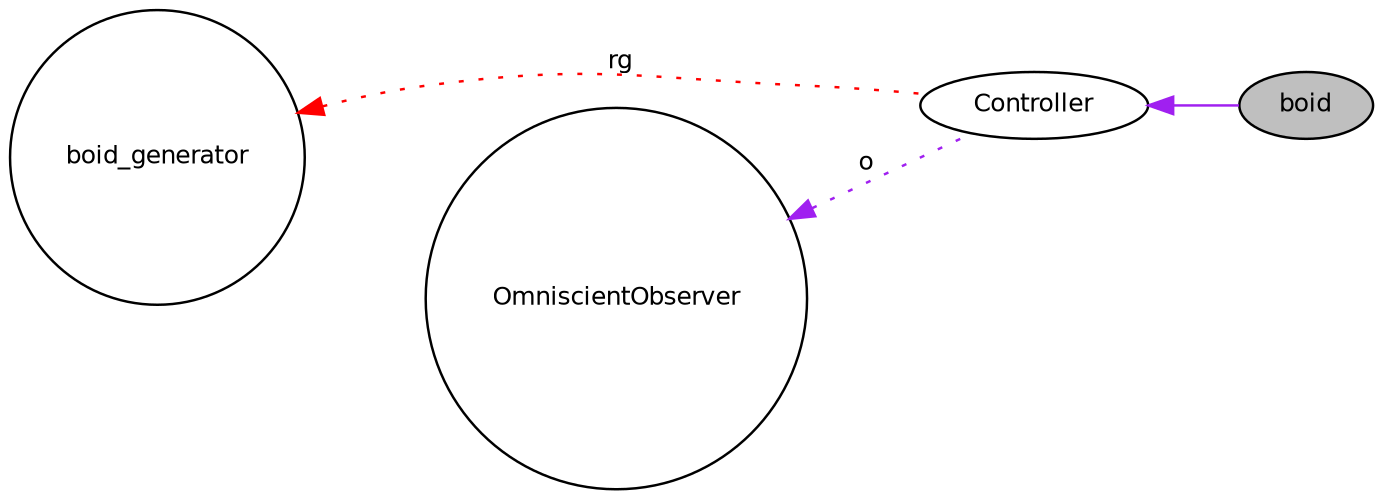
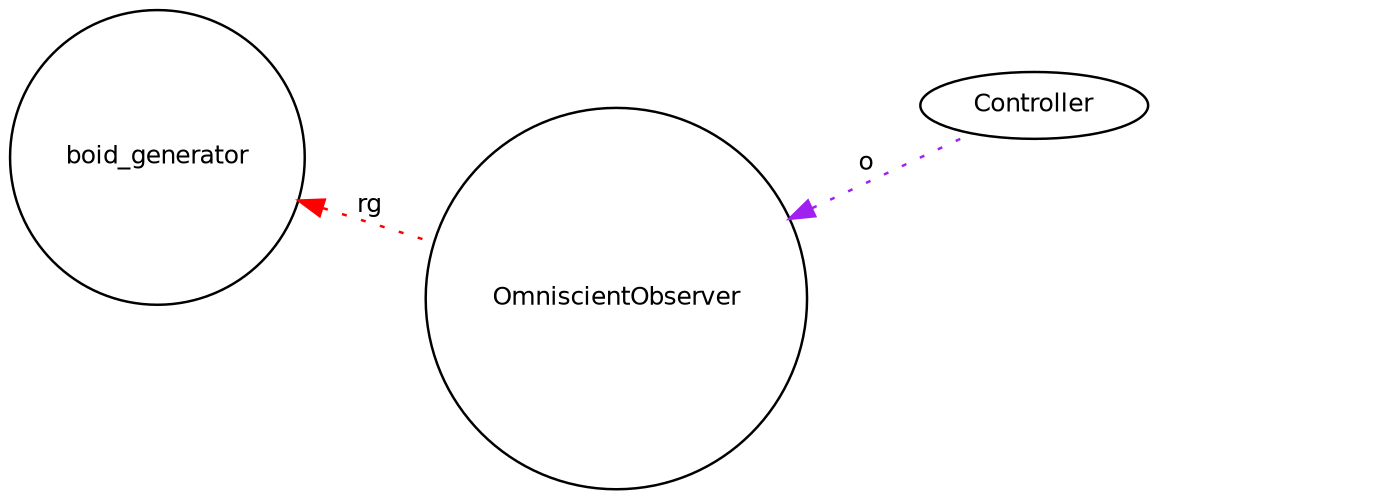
edge "Controller" -> "boid_generator": now "OmniscientObserver" -> "boid_generator"
node "boid": removed
